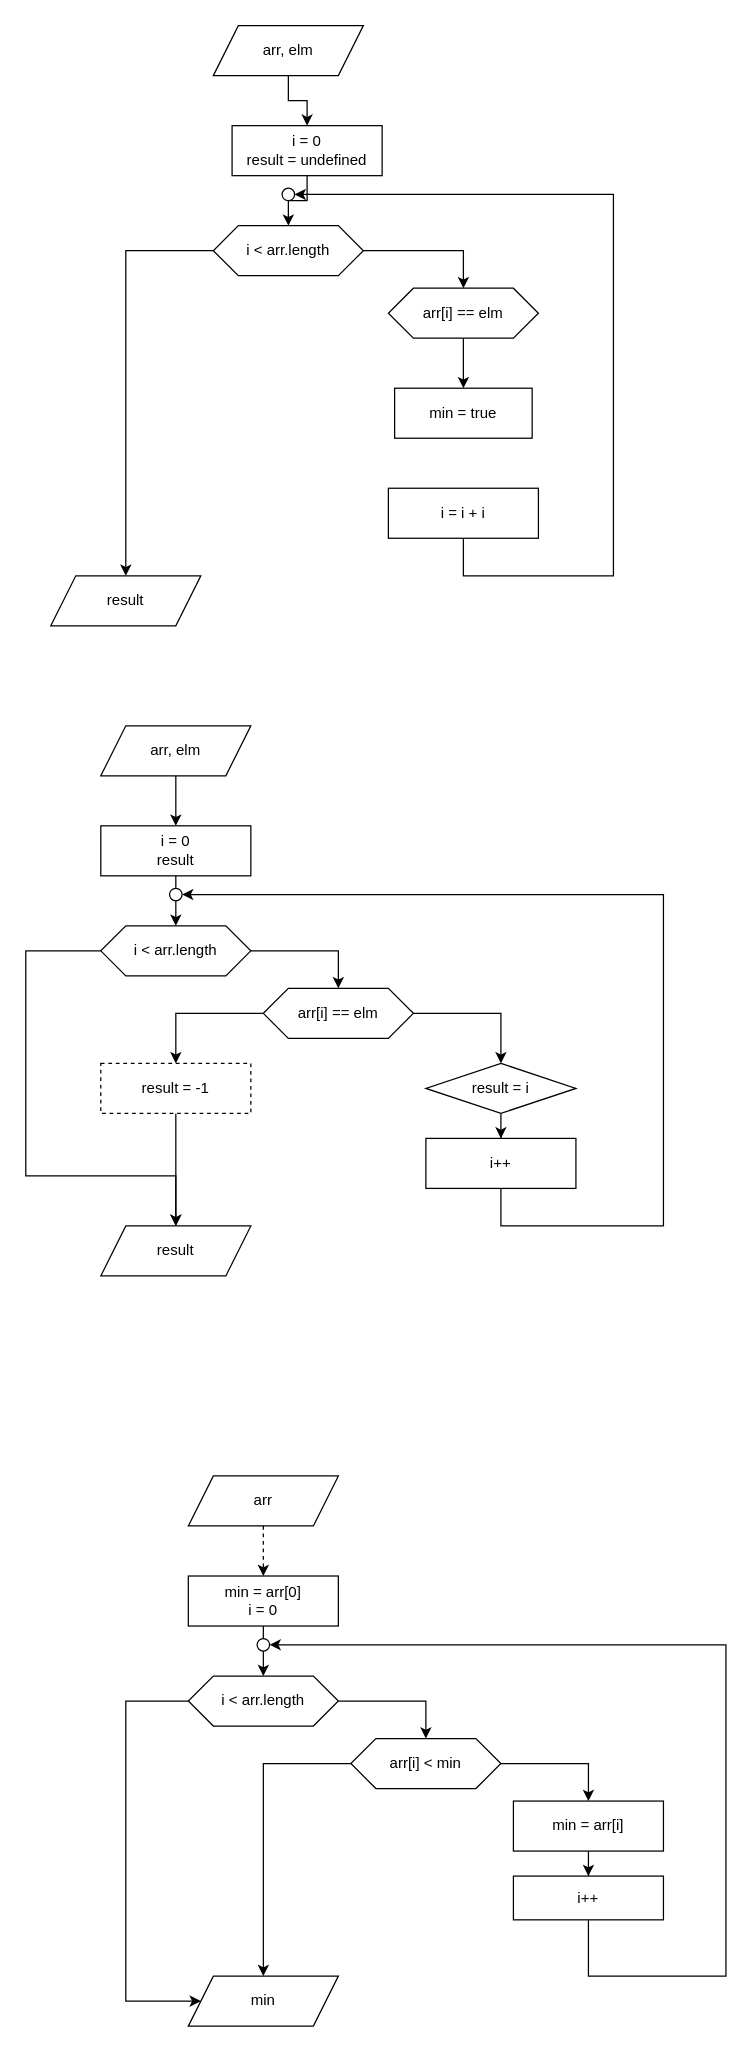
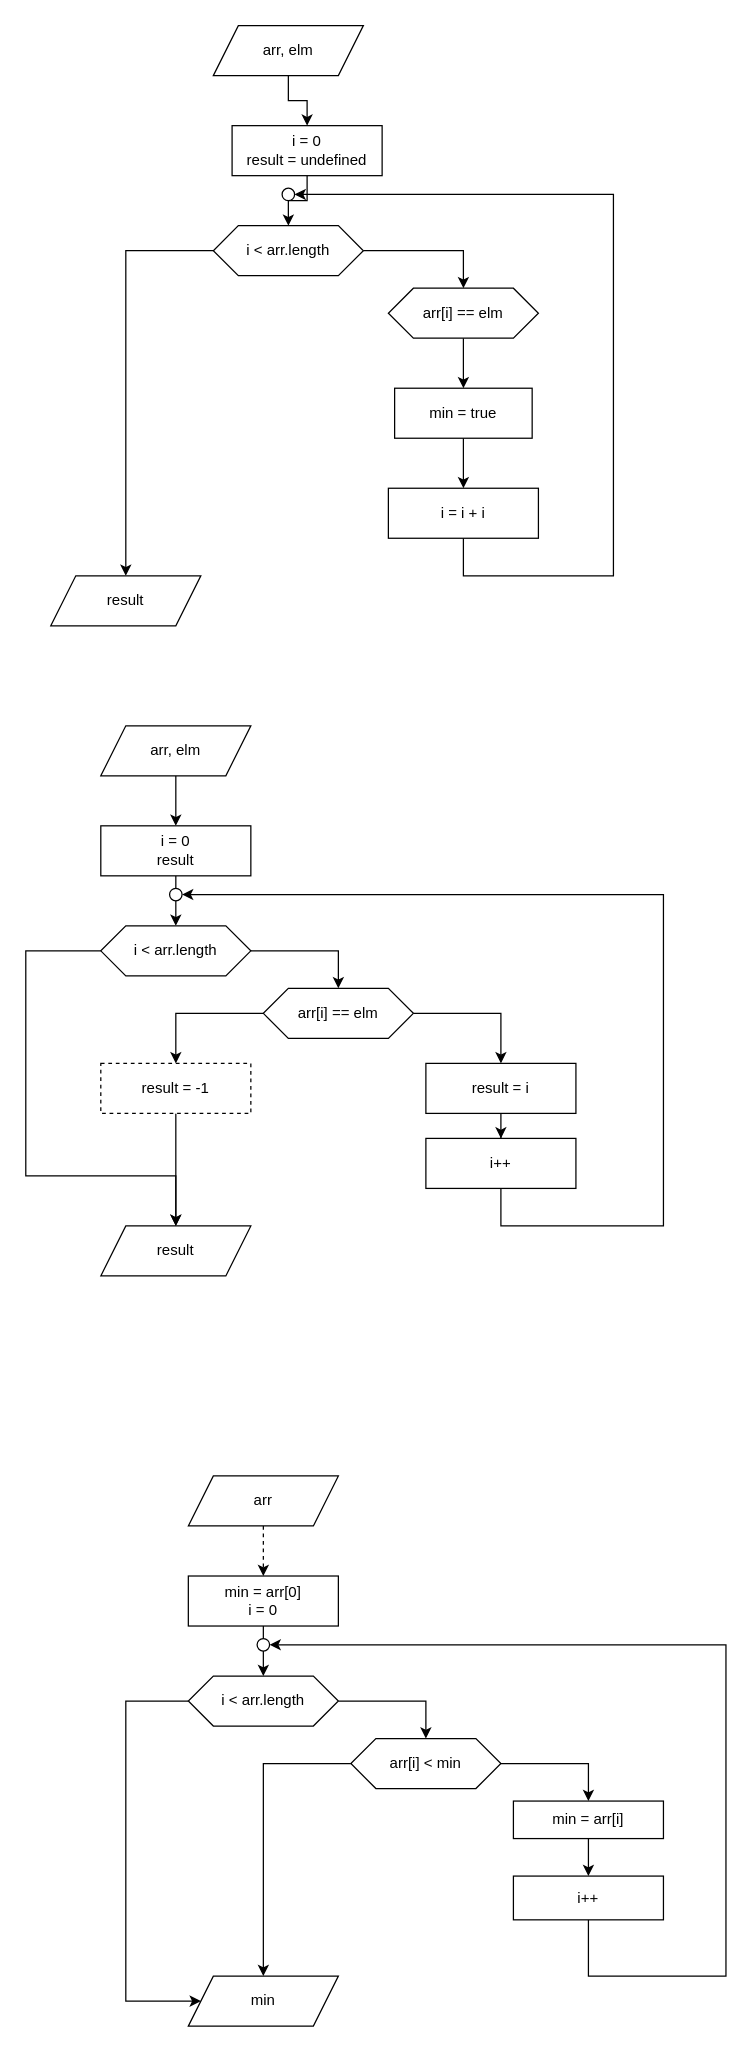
edge "min = true" -> "i = i + i": added
node "result = i": shape diamond -> rectangle
node "min = arr[i]": size 150x50 -> 150x38
